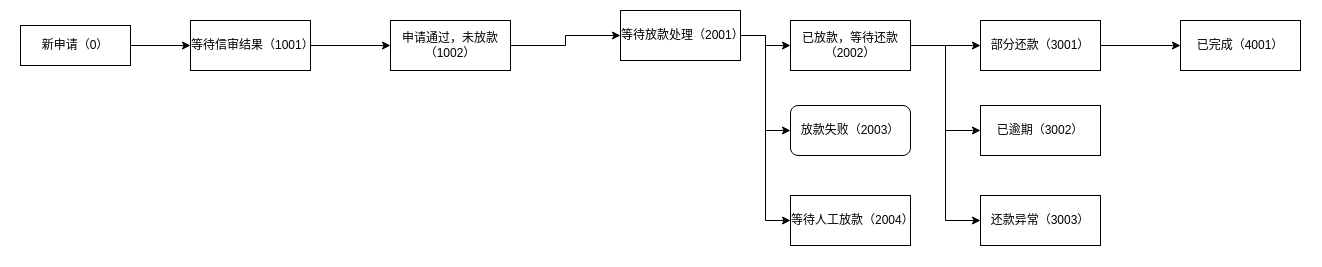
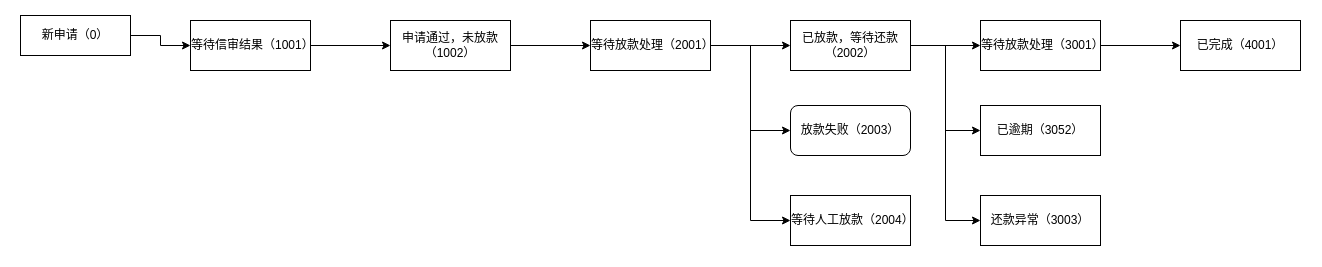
node "等待放款处理（2001）": moved (681, 36) -> (651, 46)
node "新申请（0）": moved (76, 46) -> (76, 36)
node "部分还款（3001）": label "部分还款（3001）" -> "等待放款处理（3001）"
node "已逾期（3002）": label "已逾期（3002）" -> "已逾期（3052）"
